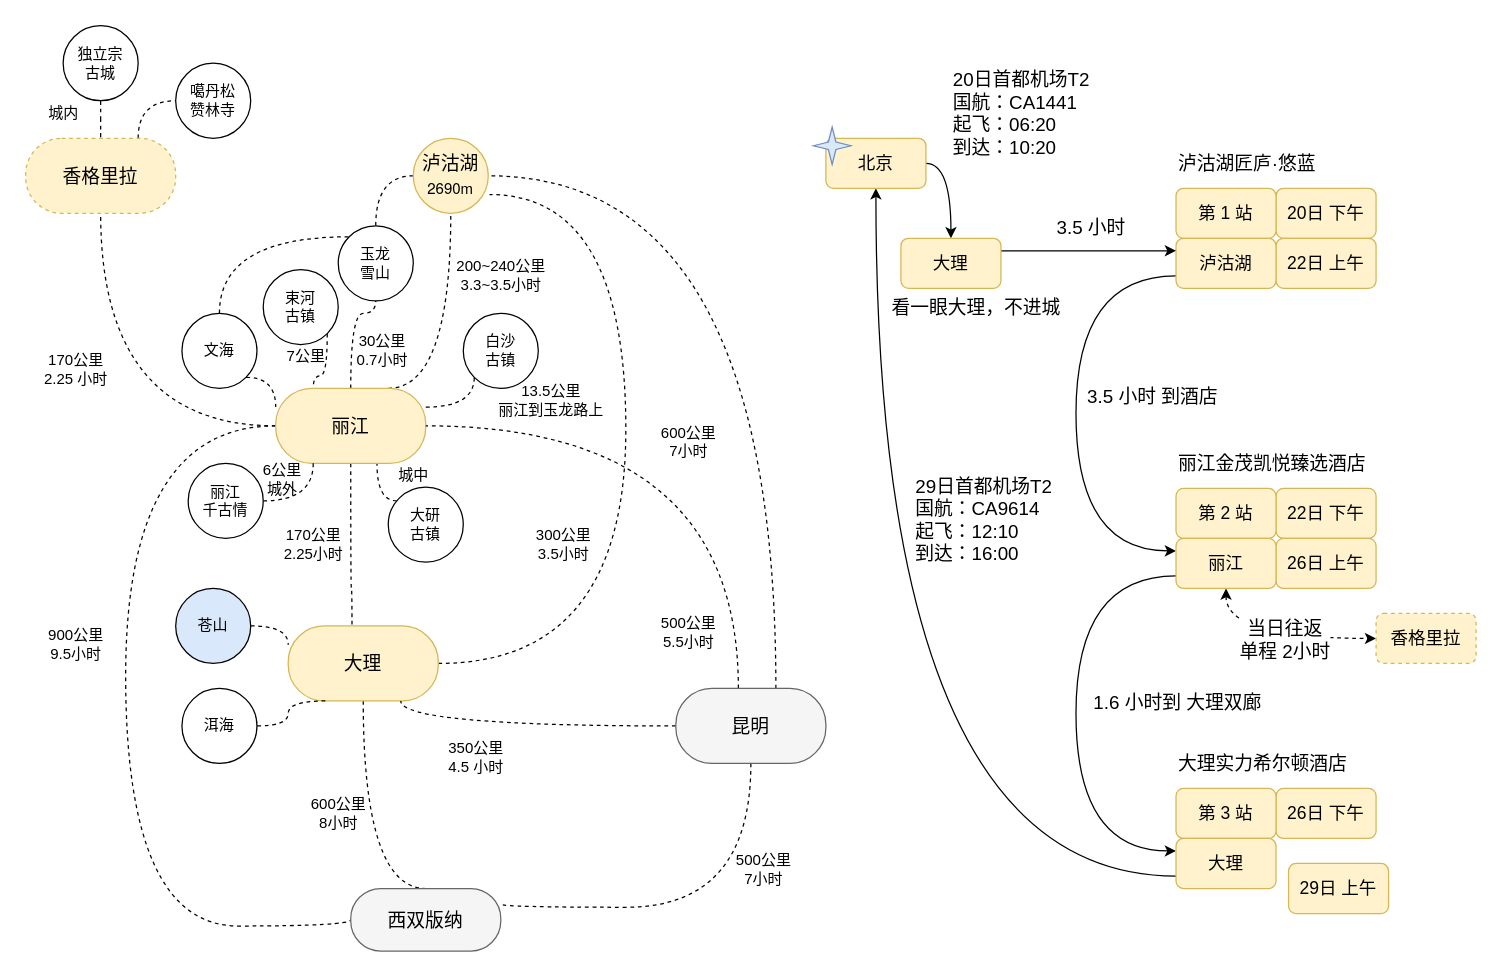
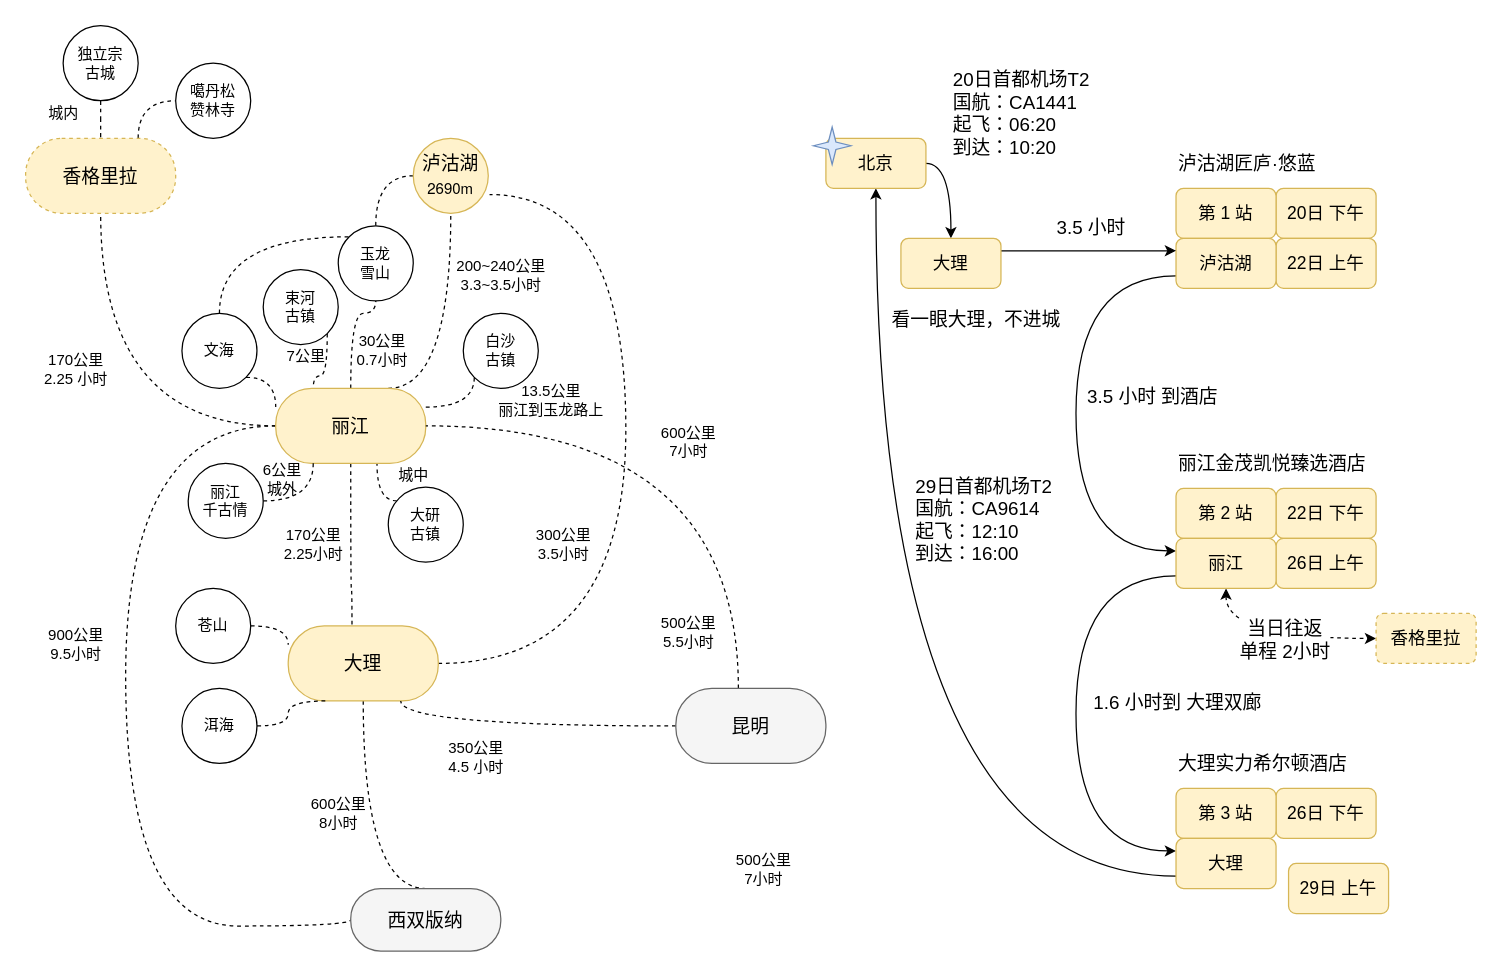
node "看一眼大理，不进城": moved (976, 307) -> (976, 319)
edge "泸沽湖2690m" -- "昆明": removed
node "苍山": fillcolor #dae8fc -> #ffffff
edge "昆明" -- "西双版纳": removed
